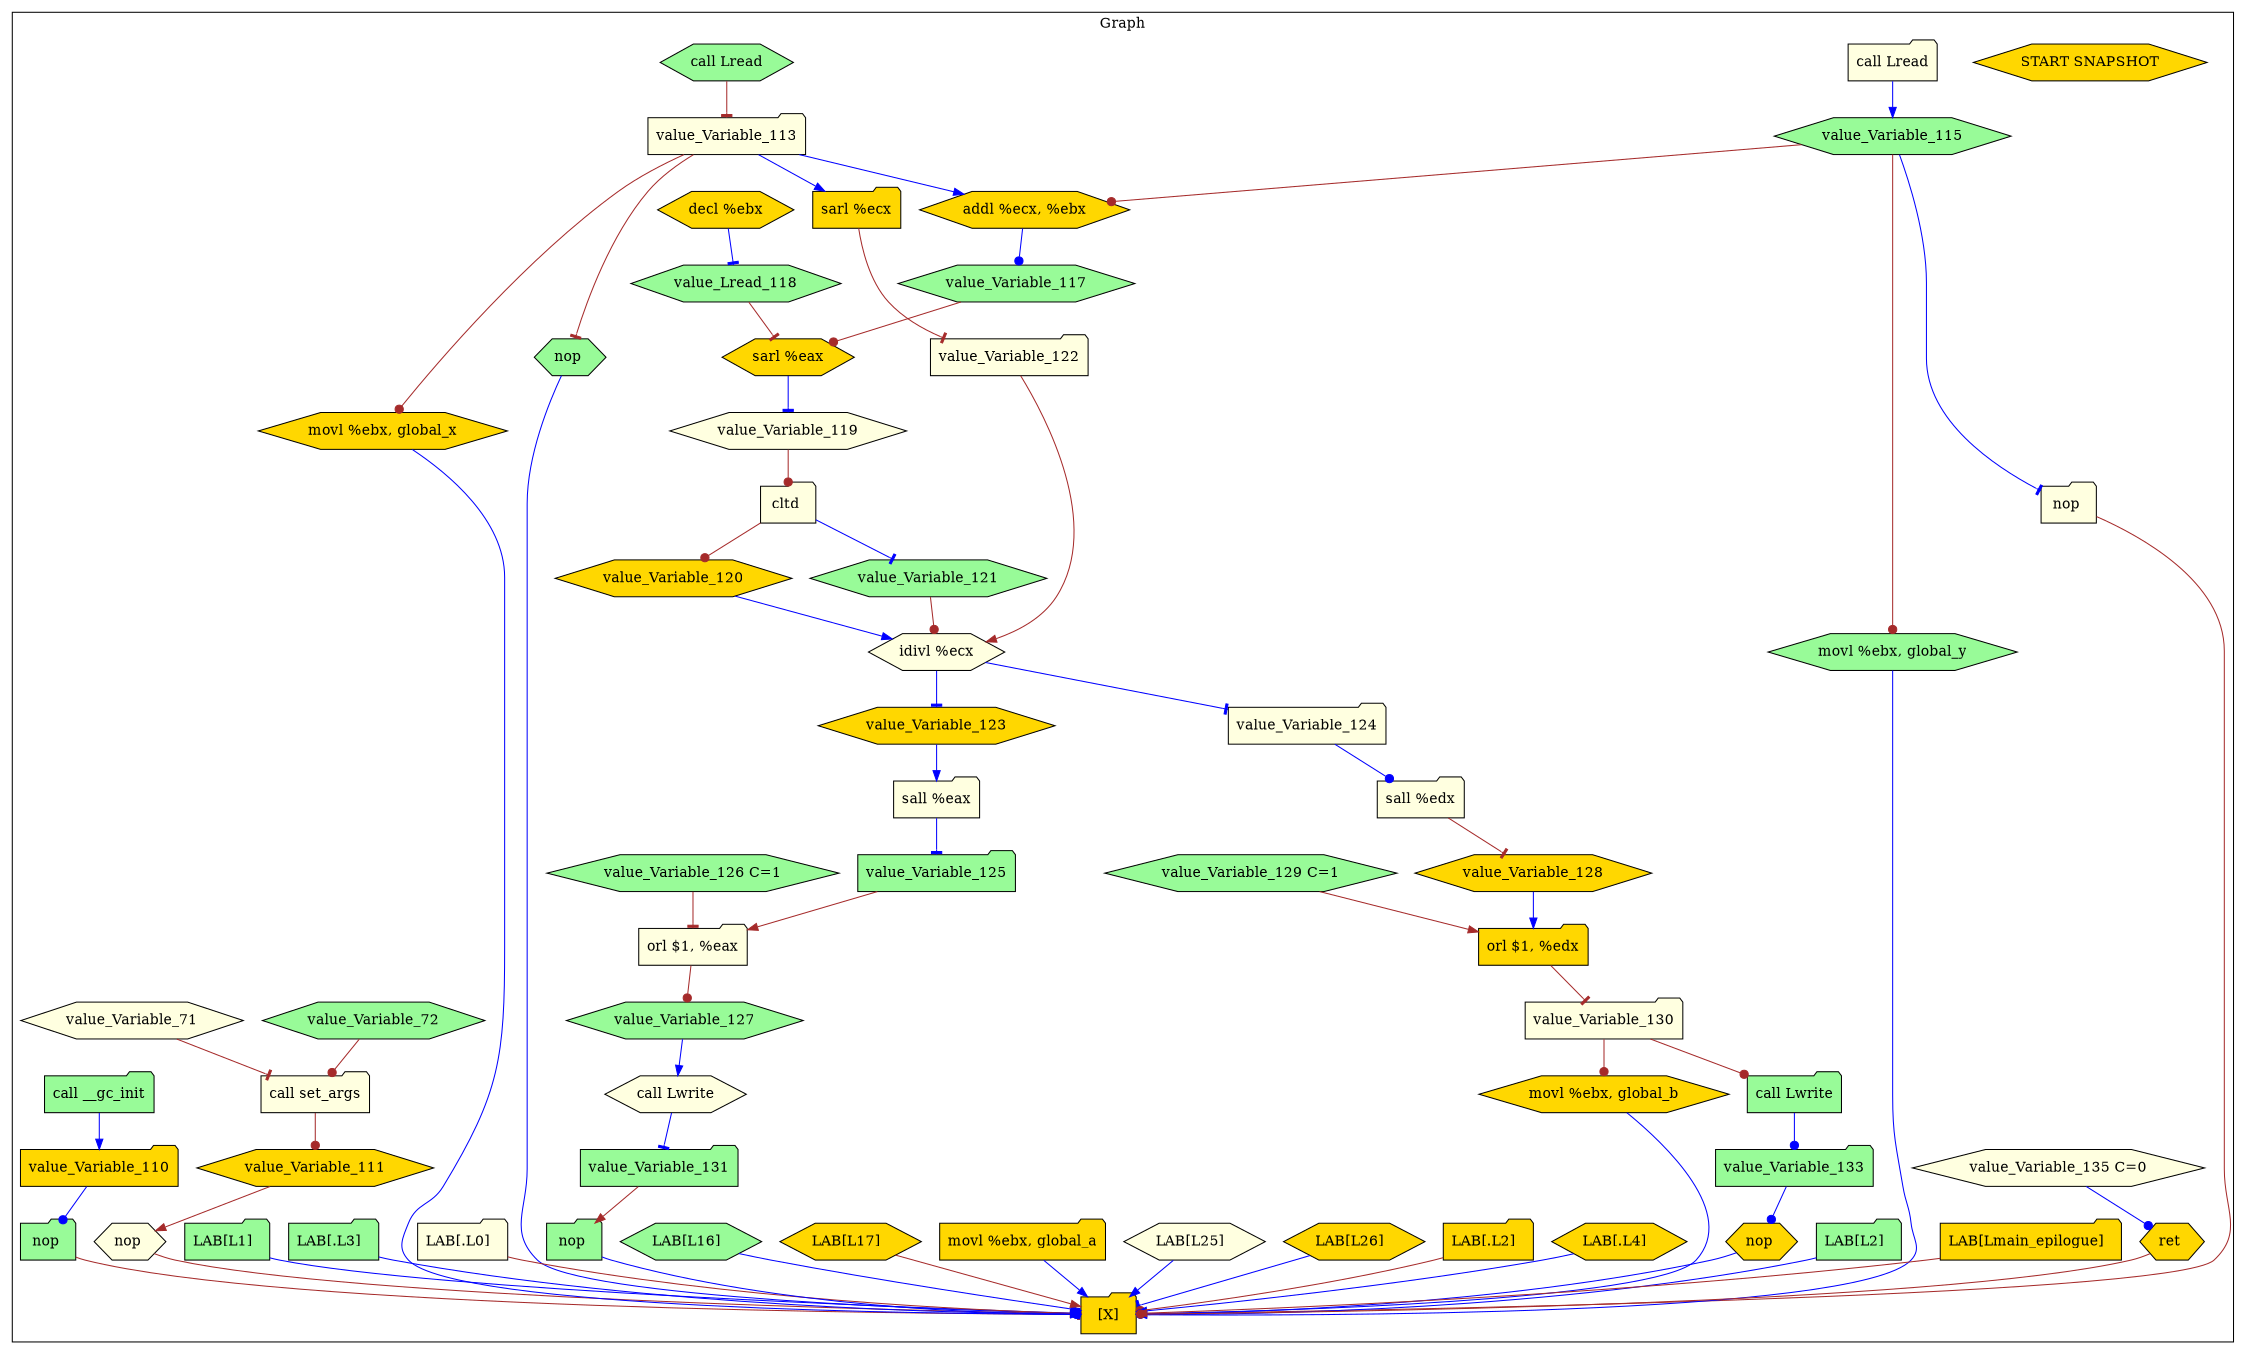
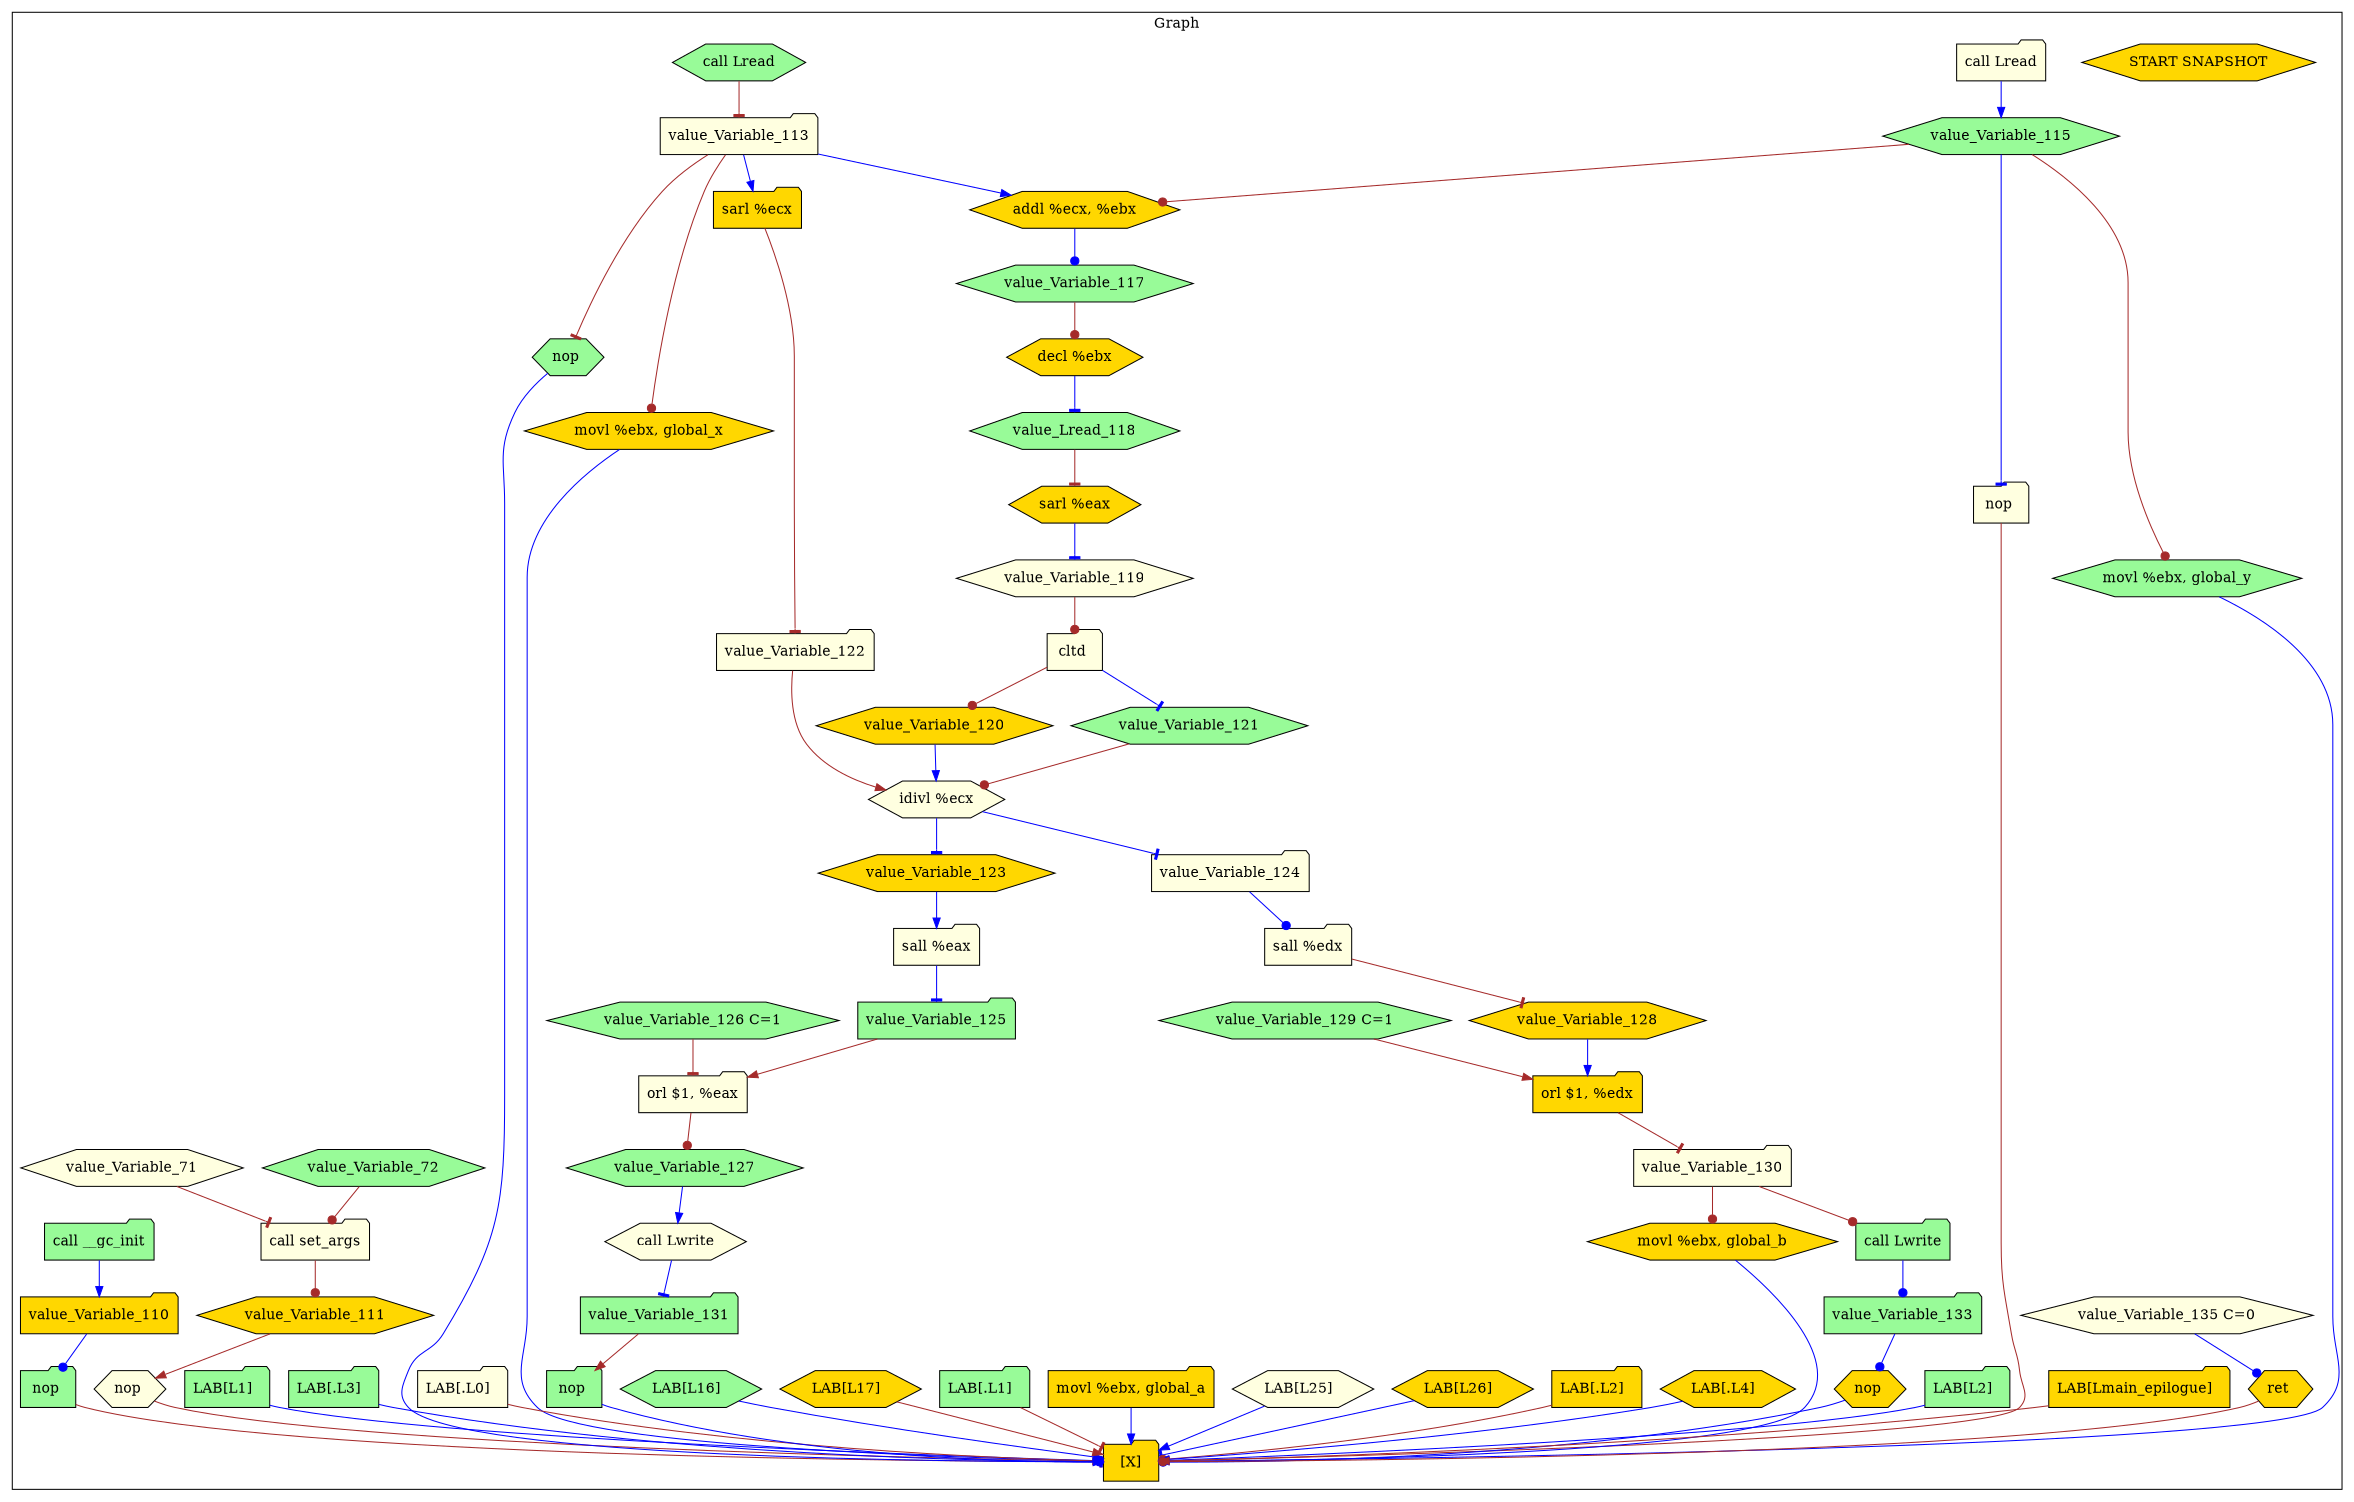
edge "value_Variable_117" -> "sarl %eax": now "value_Variable_117" -> "decl %ebx"
node "LAB[.L1]": added
